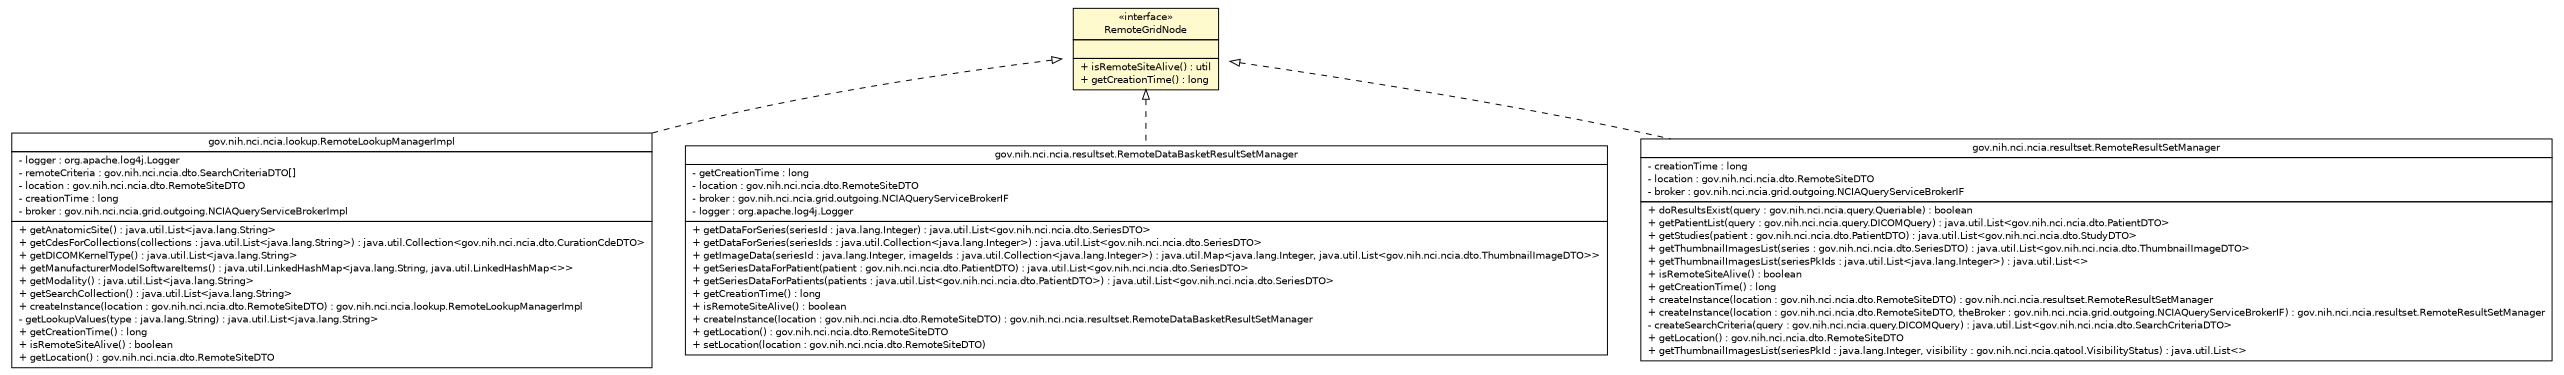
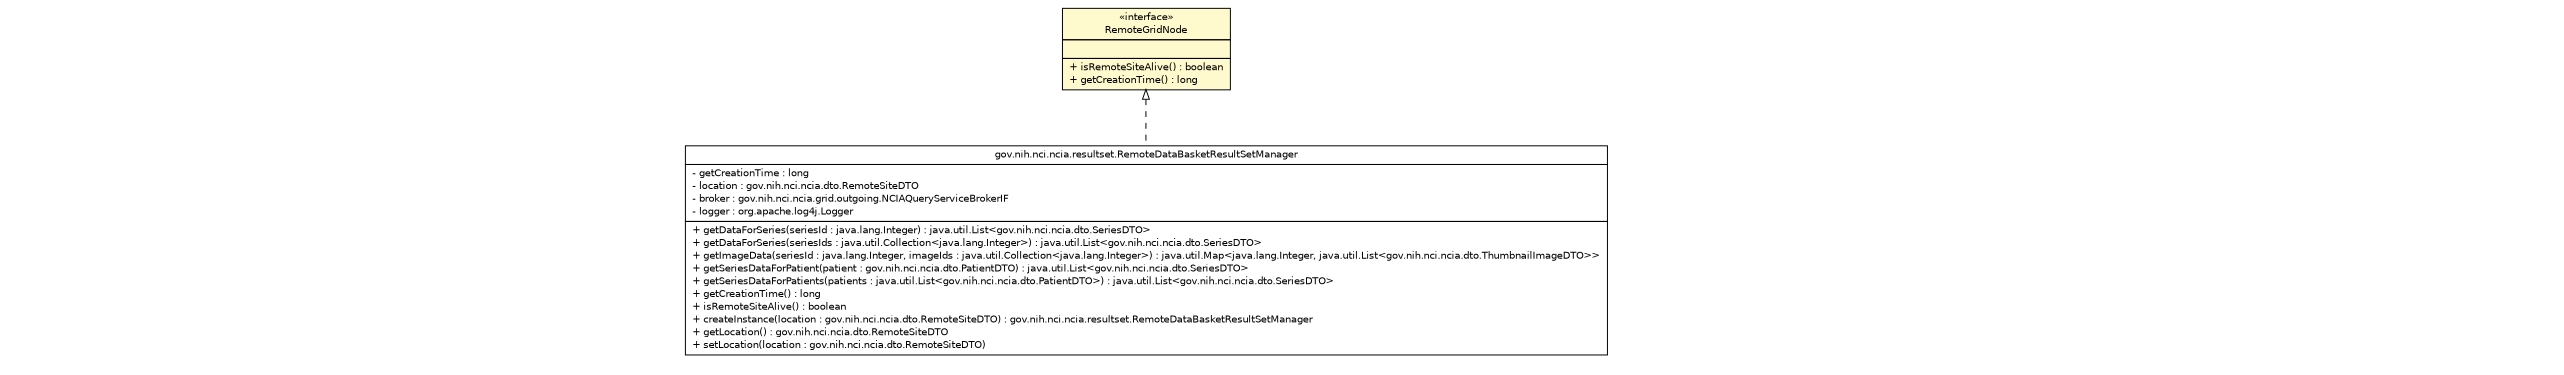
node "RemoteGridNode": text "+ isRemoteSiteAlive() : util" -> "+ isRemoteSiteAlive() : boolean"
node "gov.nih.nci.ncia.lookup.RemoteLookupManagerImpl": removed
node "gov.nih.nci.ncia.resultset.RemoteResultSetManager": removed
